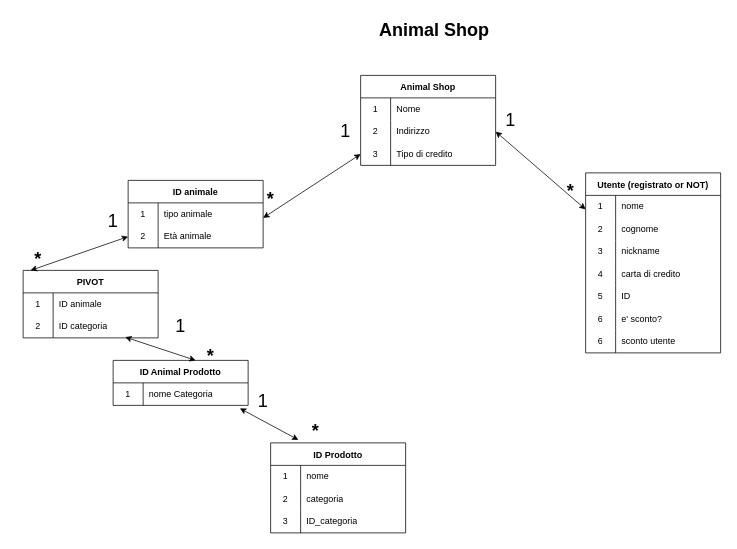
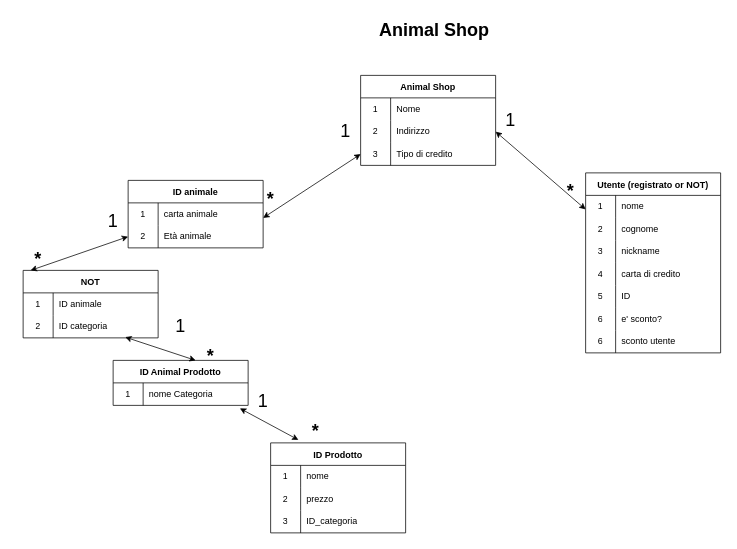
node "tipo animale": label "tipo animale" -> "carta animale"
node "PIVOT": label "PIVOT" -> "NOT"
node "categoria": label "categoria" -> "prezzo"
